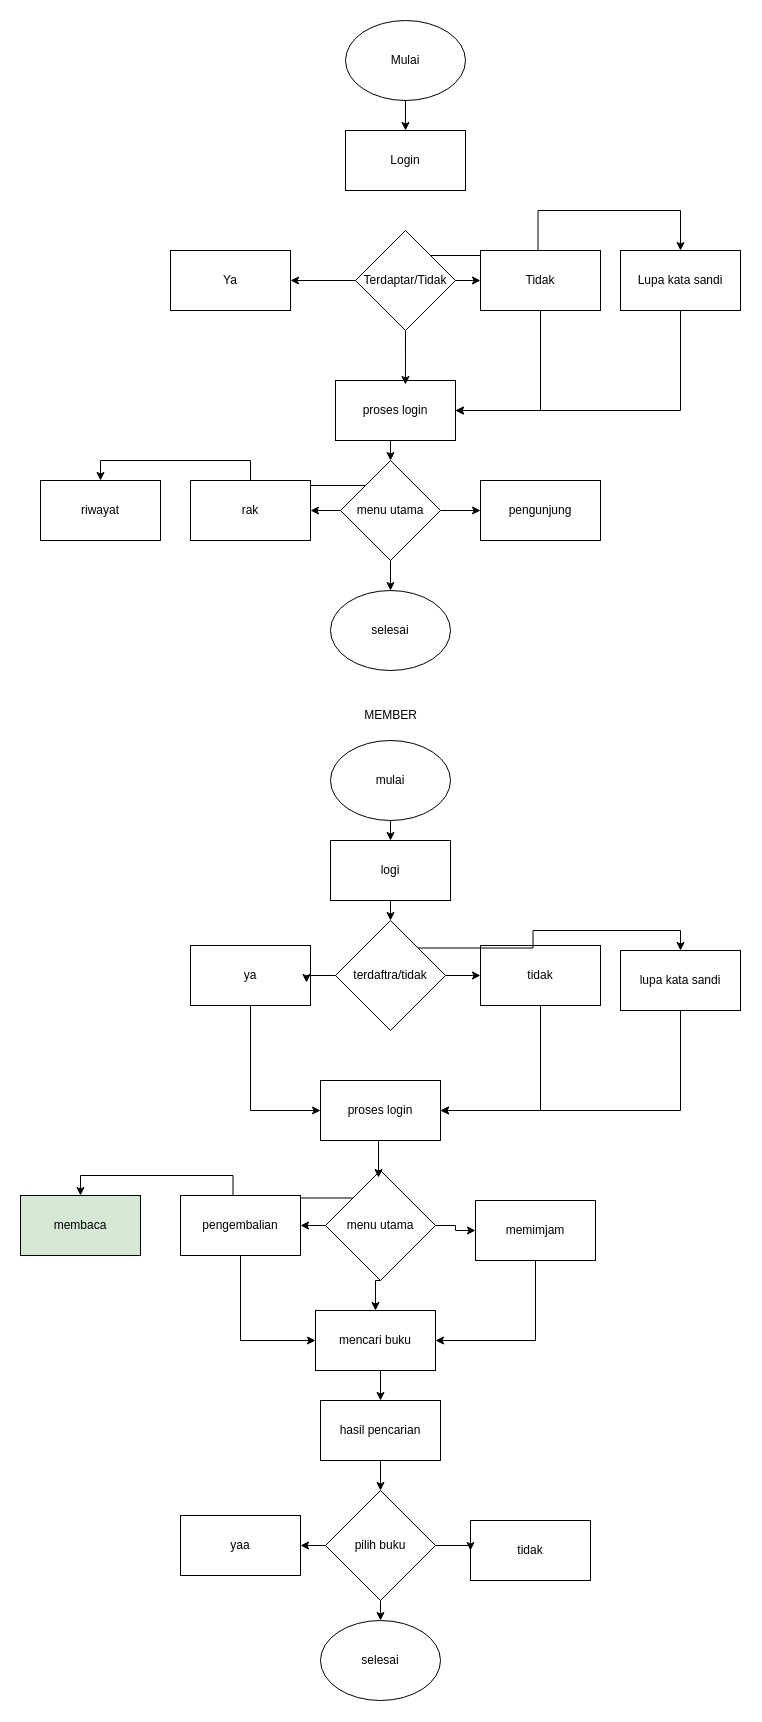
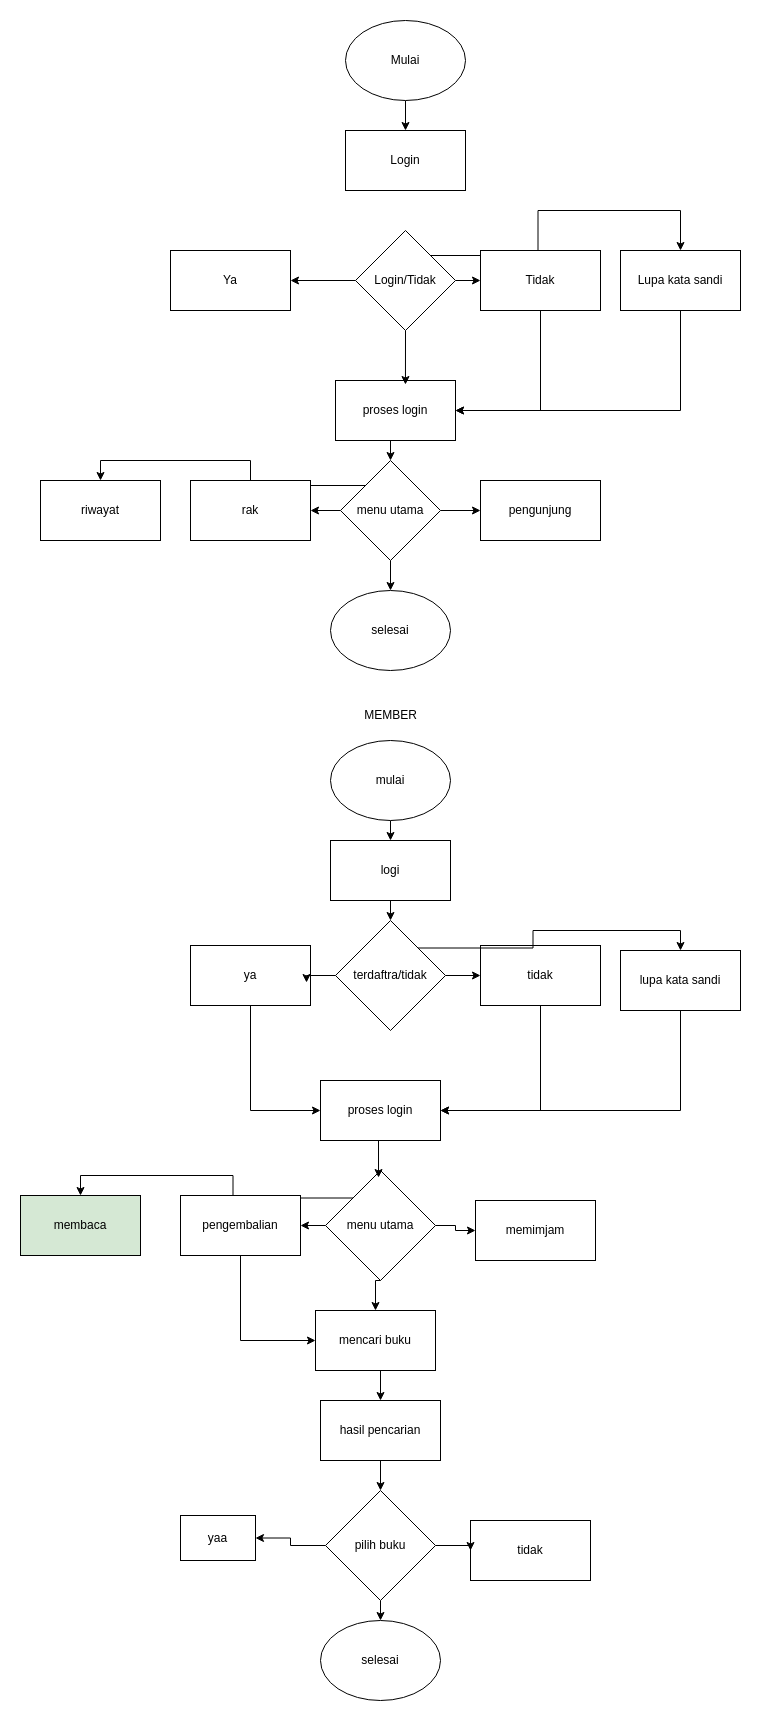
node "Terdaptar/Tidak": label "Terdaptar/Tidak" -> "Login/Tidak"
edge "memimjam" -> "mencari buku": removed
node "yaa": size 120x60 -> 75x45
